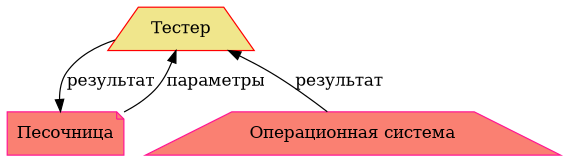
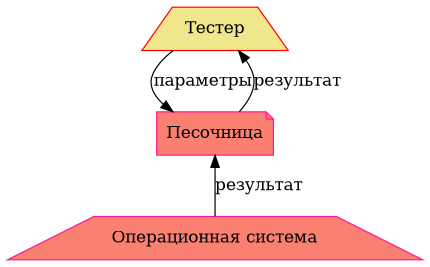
edge "Тестер" -> "Песочница": label "результат" -> "параметры"
edge "Песочница" -> "Тестер": label "параметры" -> "результат"
edge "Операционная система" -> "Тестер": now "Операционная система" -> "Песочница"
